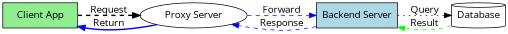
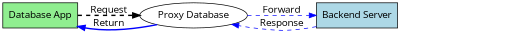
node "Client App": label "Client App" -> "Database App"
node "Proxy Server": label "Proxy Server" -> "Proxy Database"
node "Database": removed
